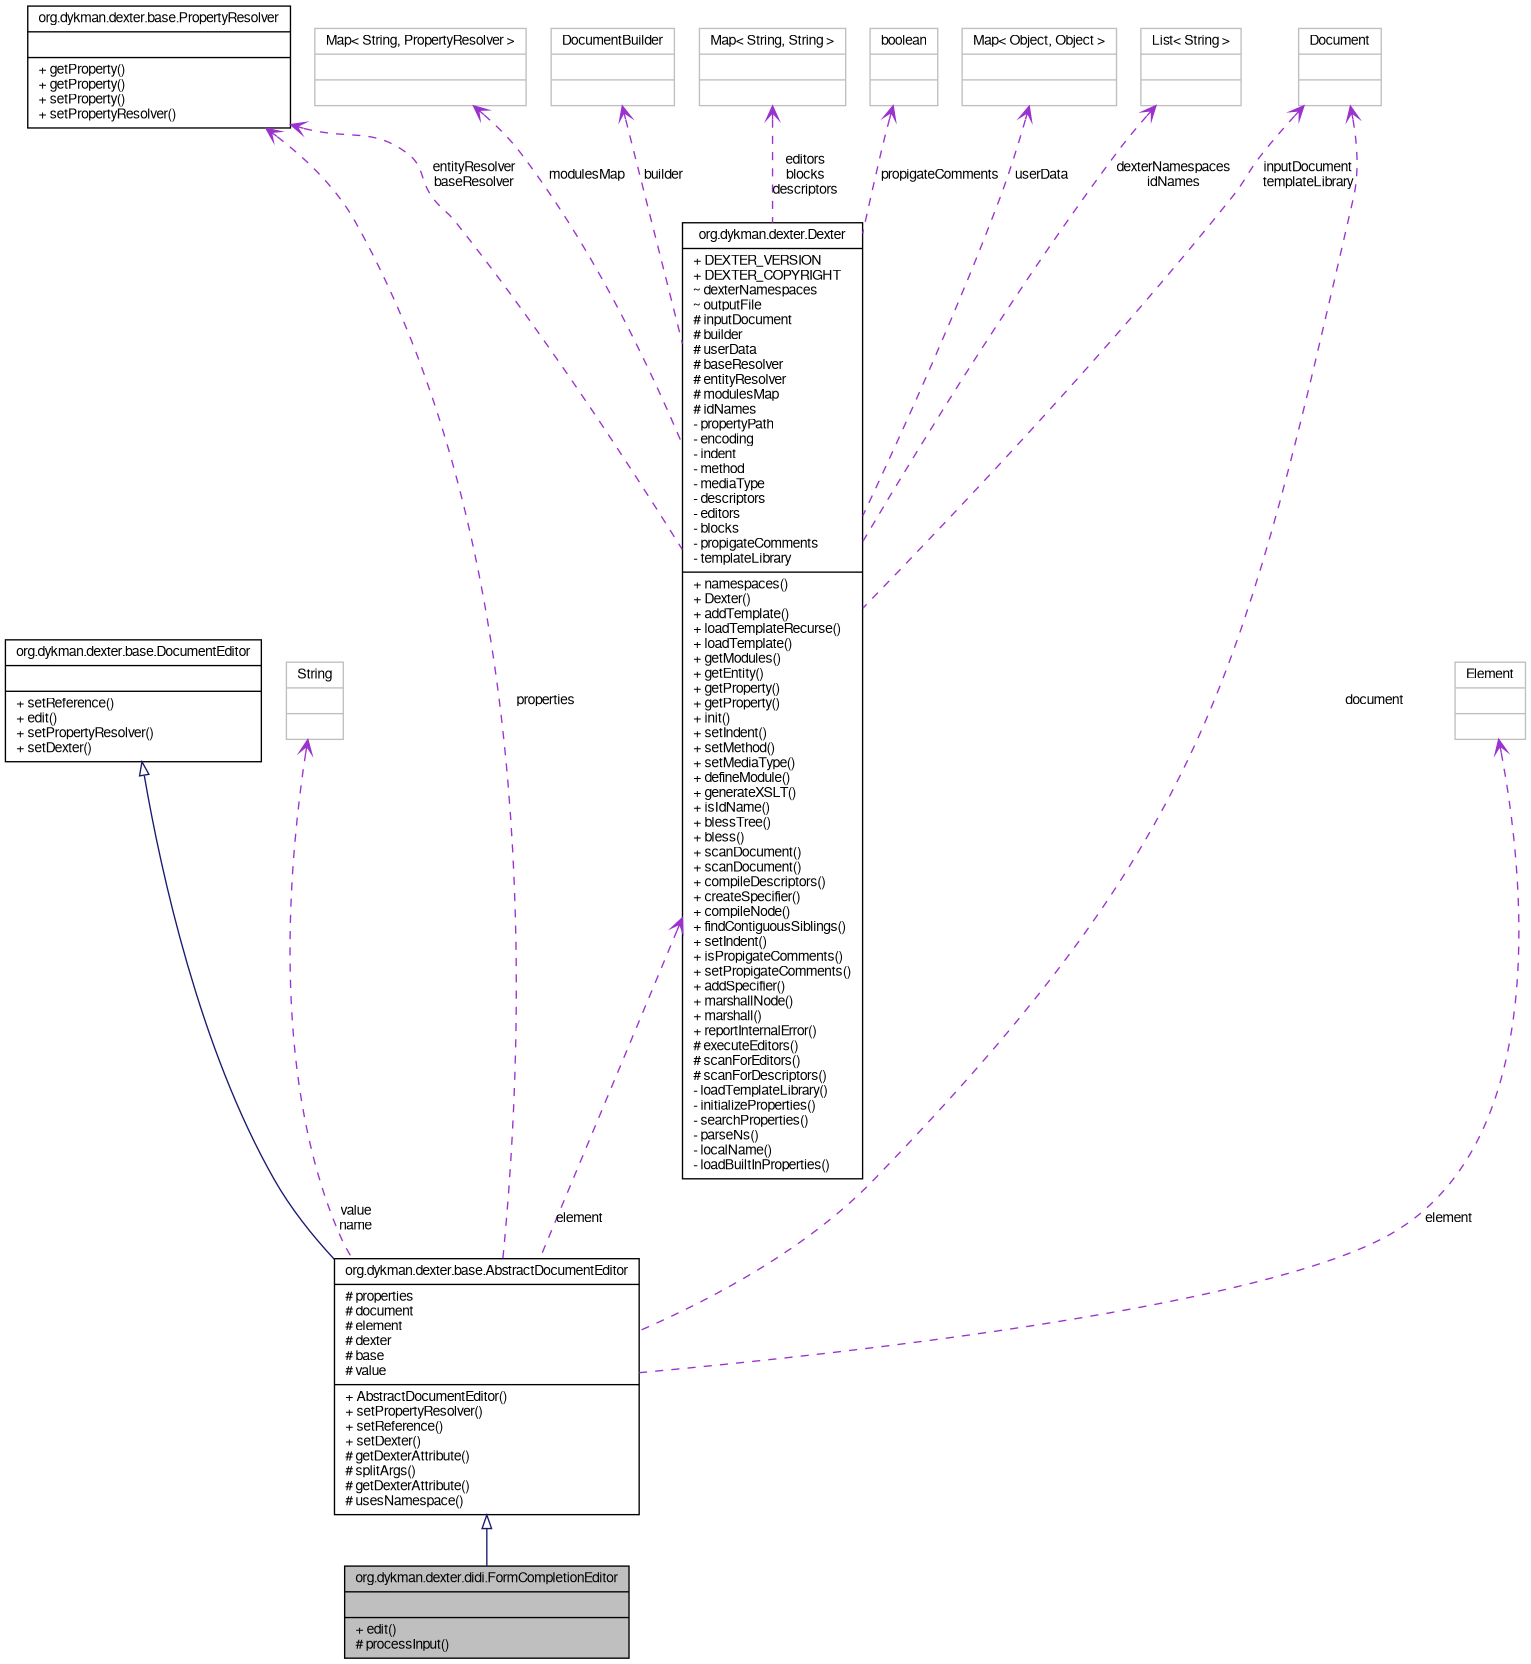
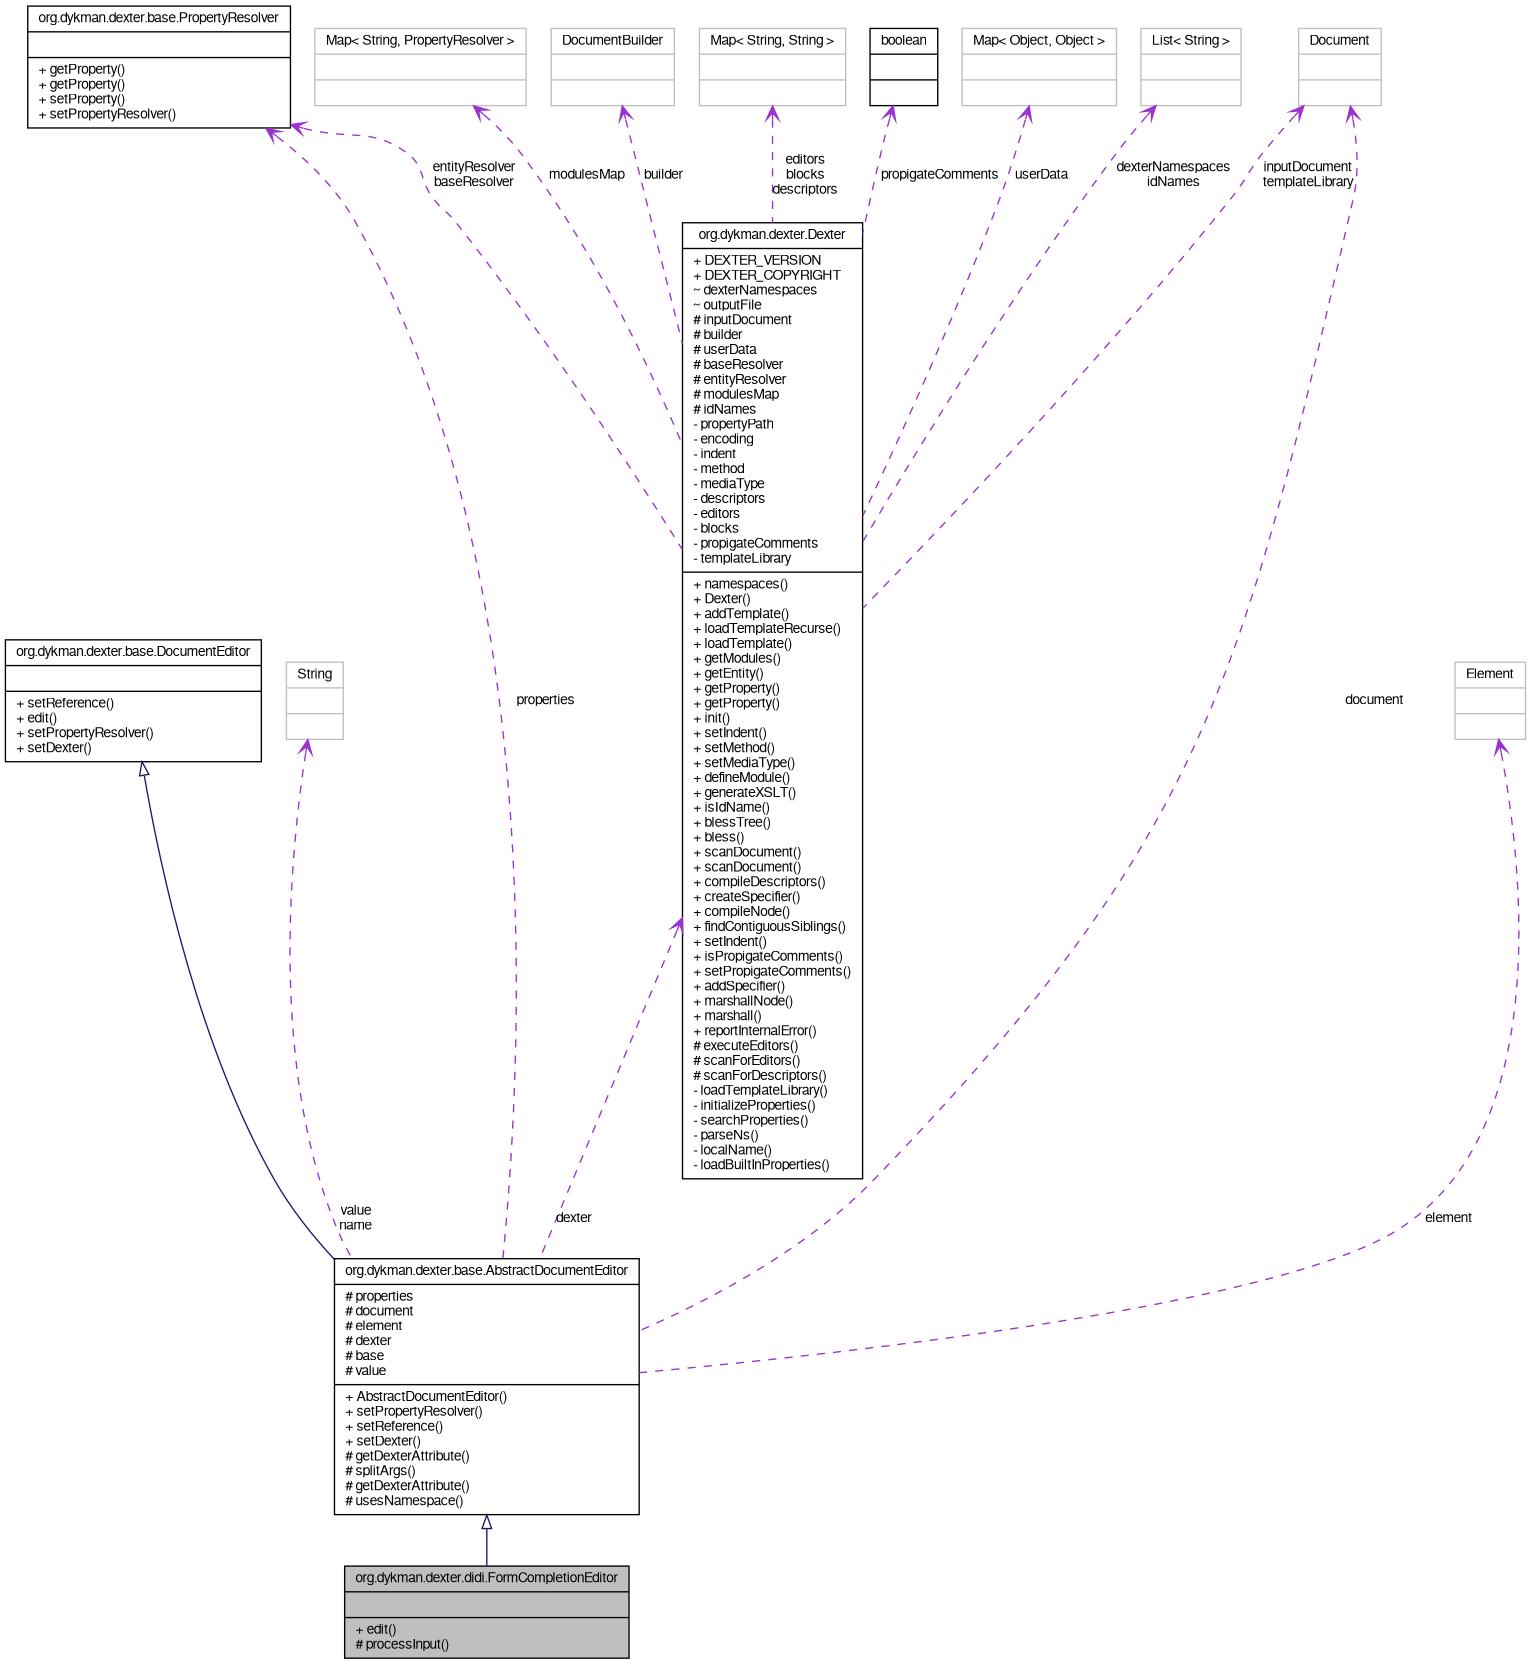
node "boolean": color grey75 -> black
edge "org.dykman.dexter.base.AbstractDocumentEditor" -> "org.dykman.dexter.Dexter": label "element" -> "dexter"
